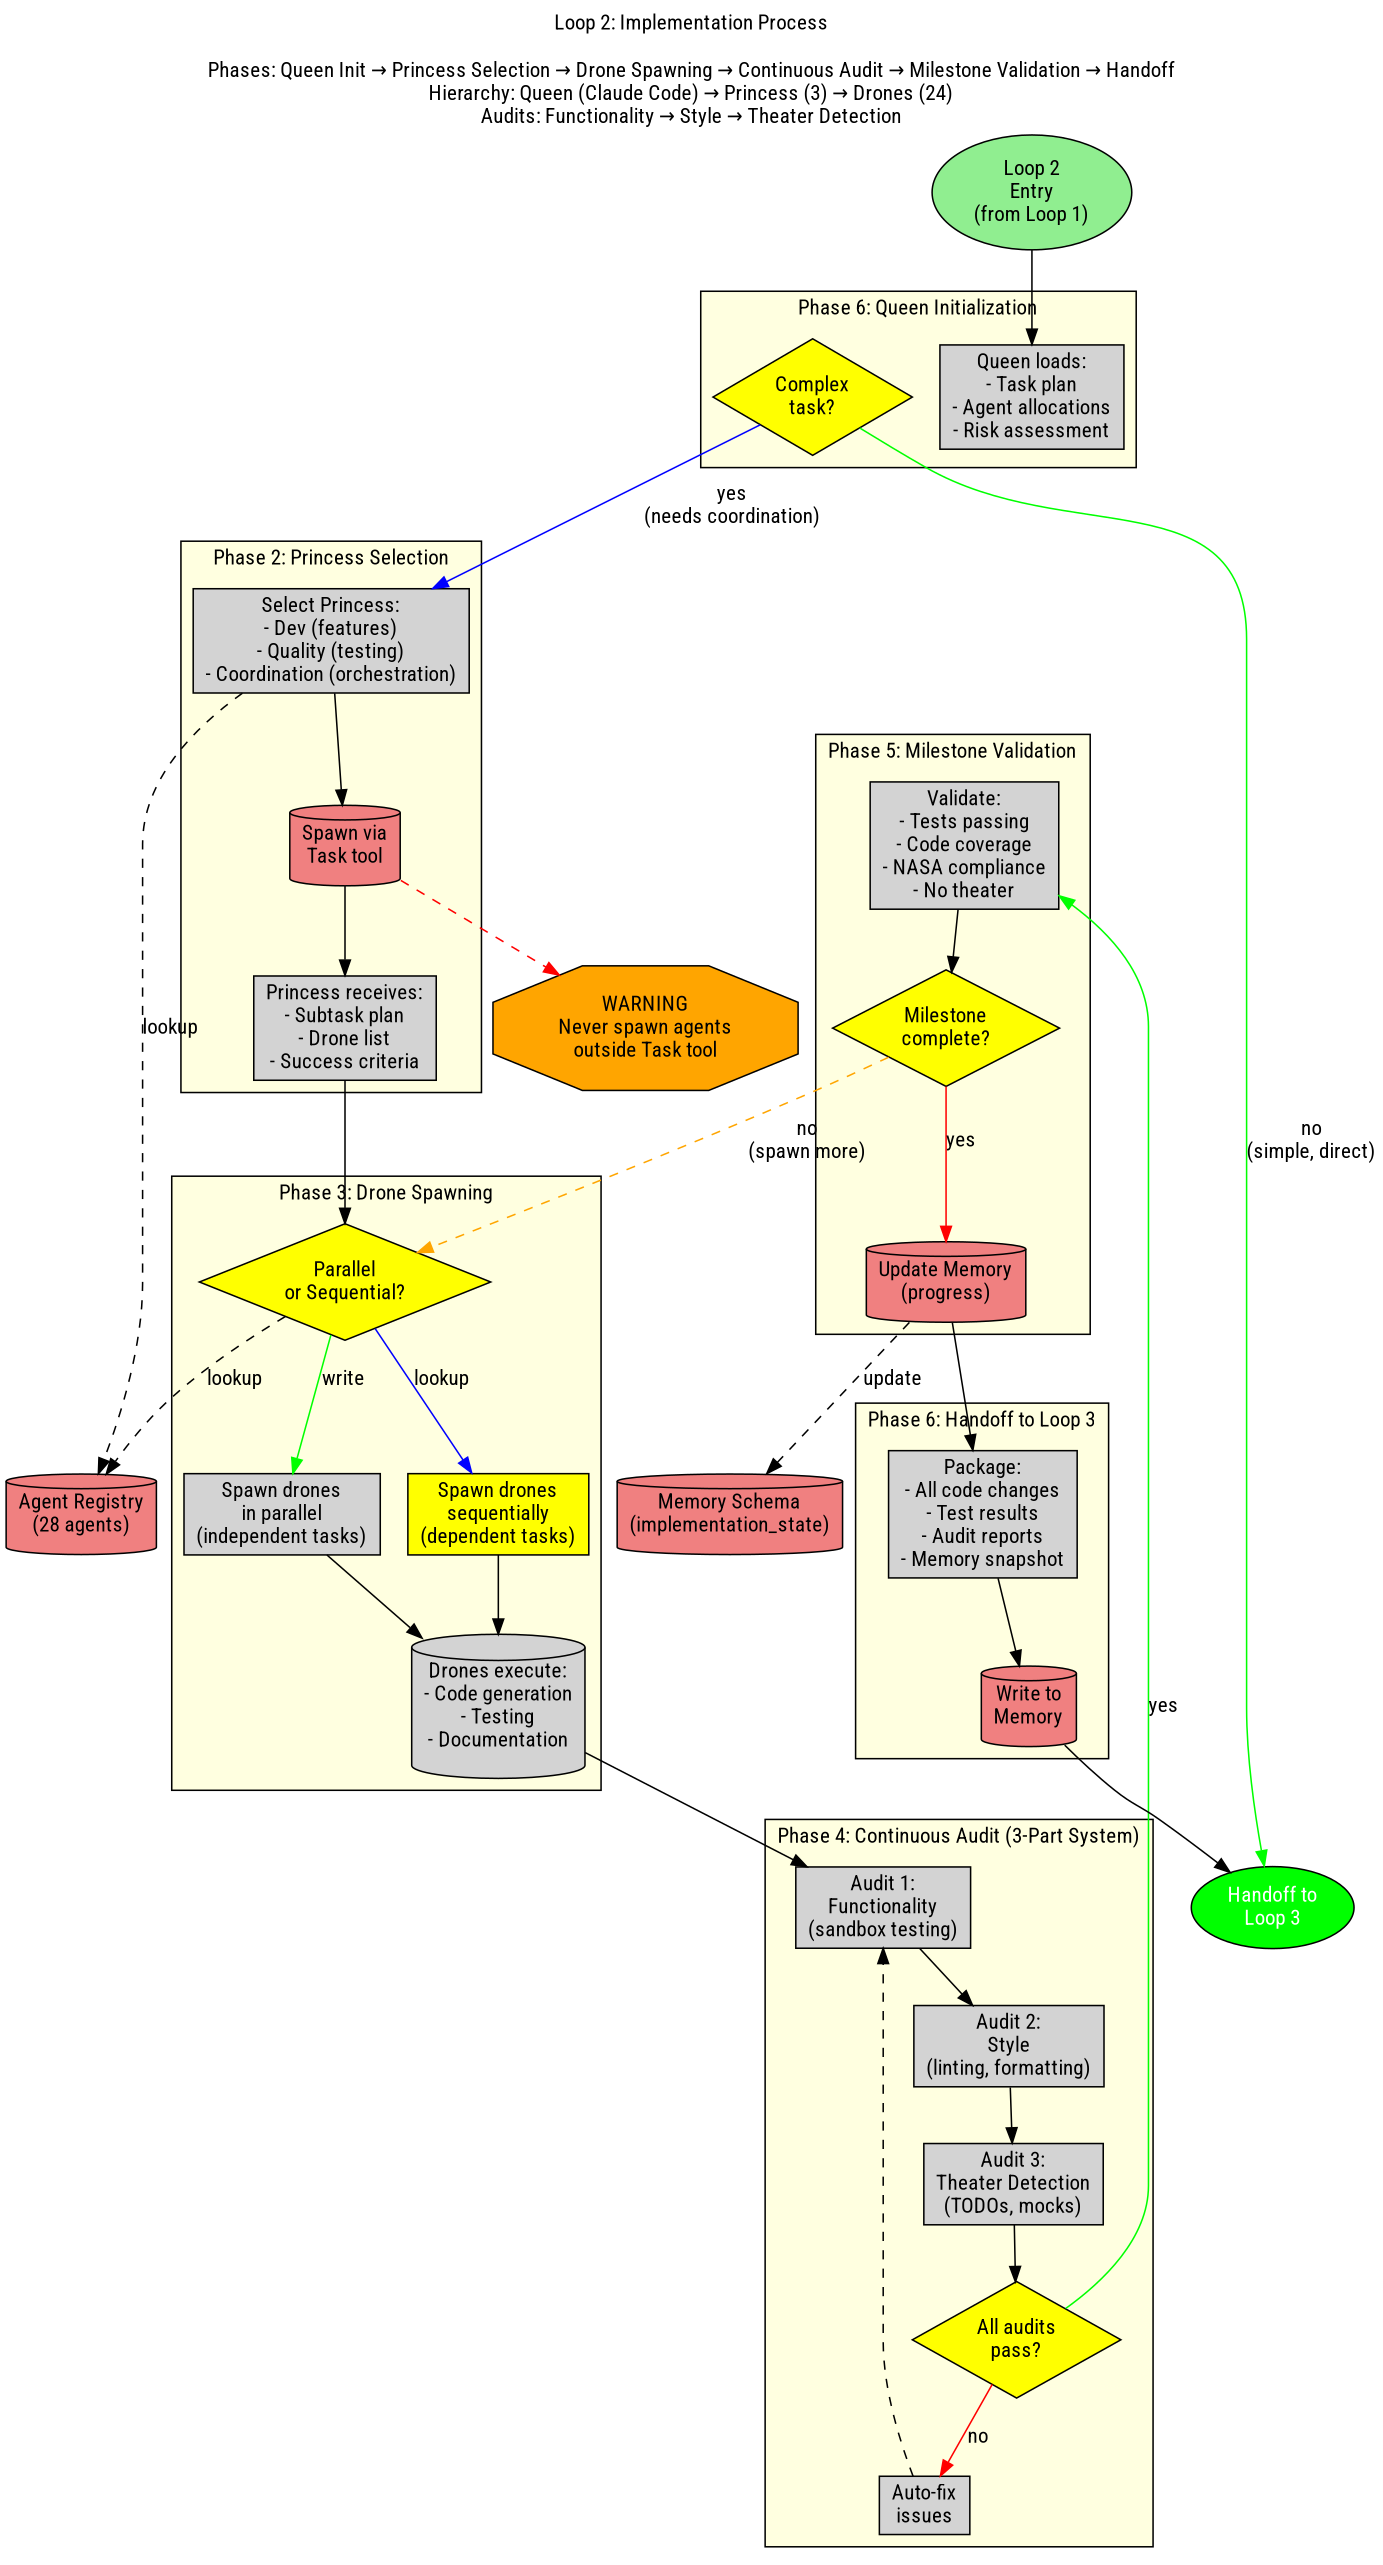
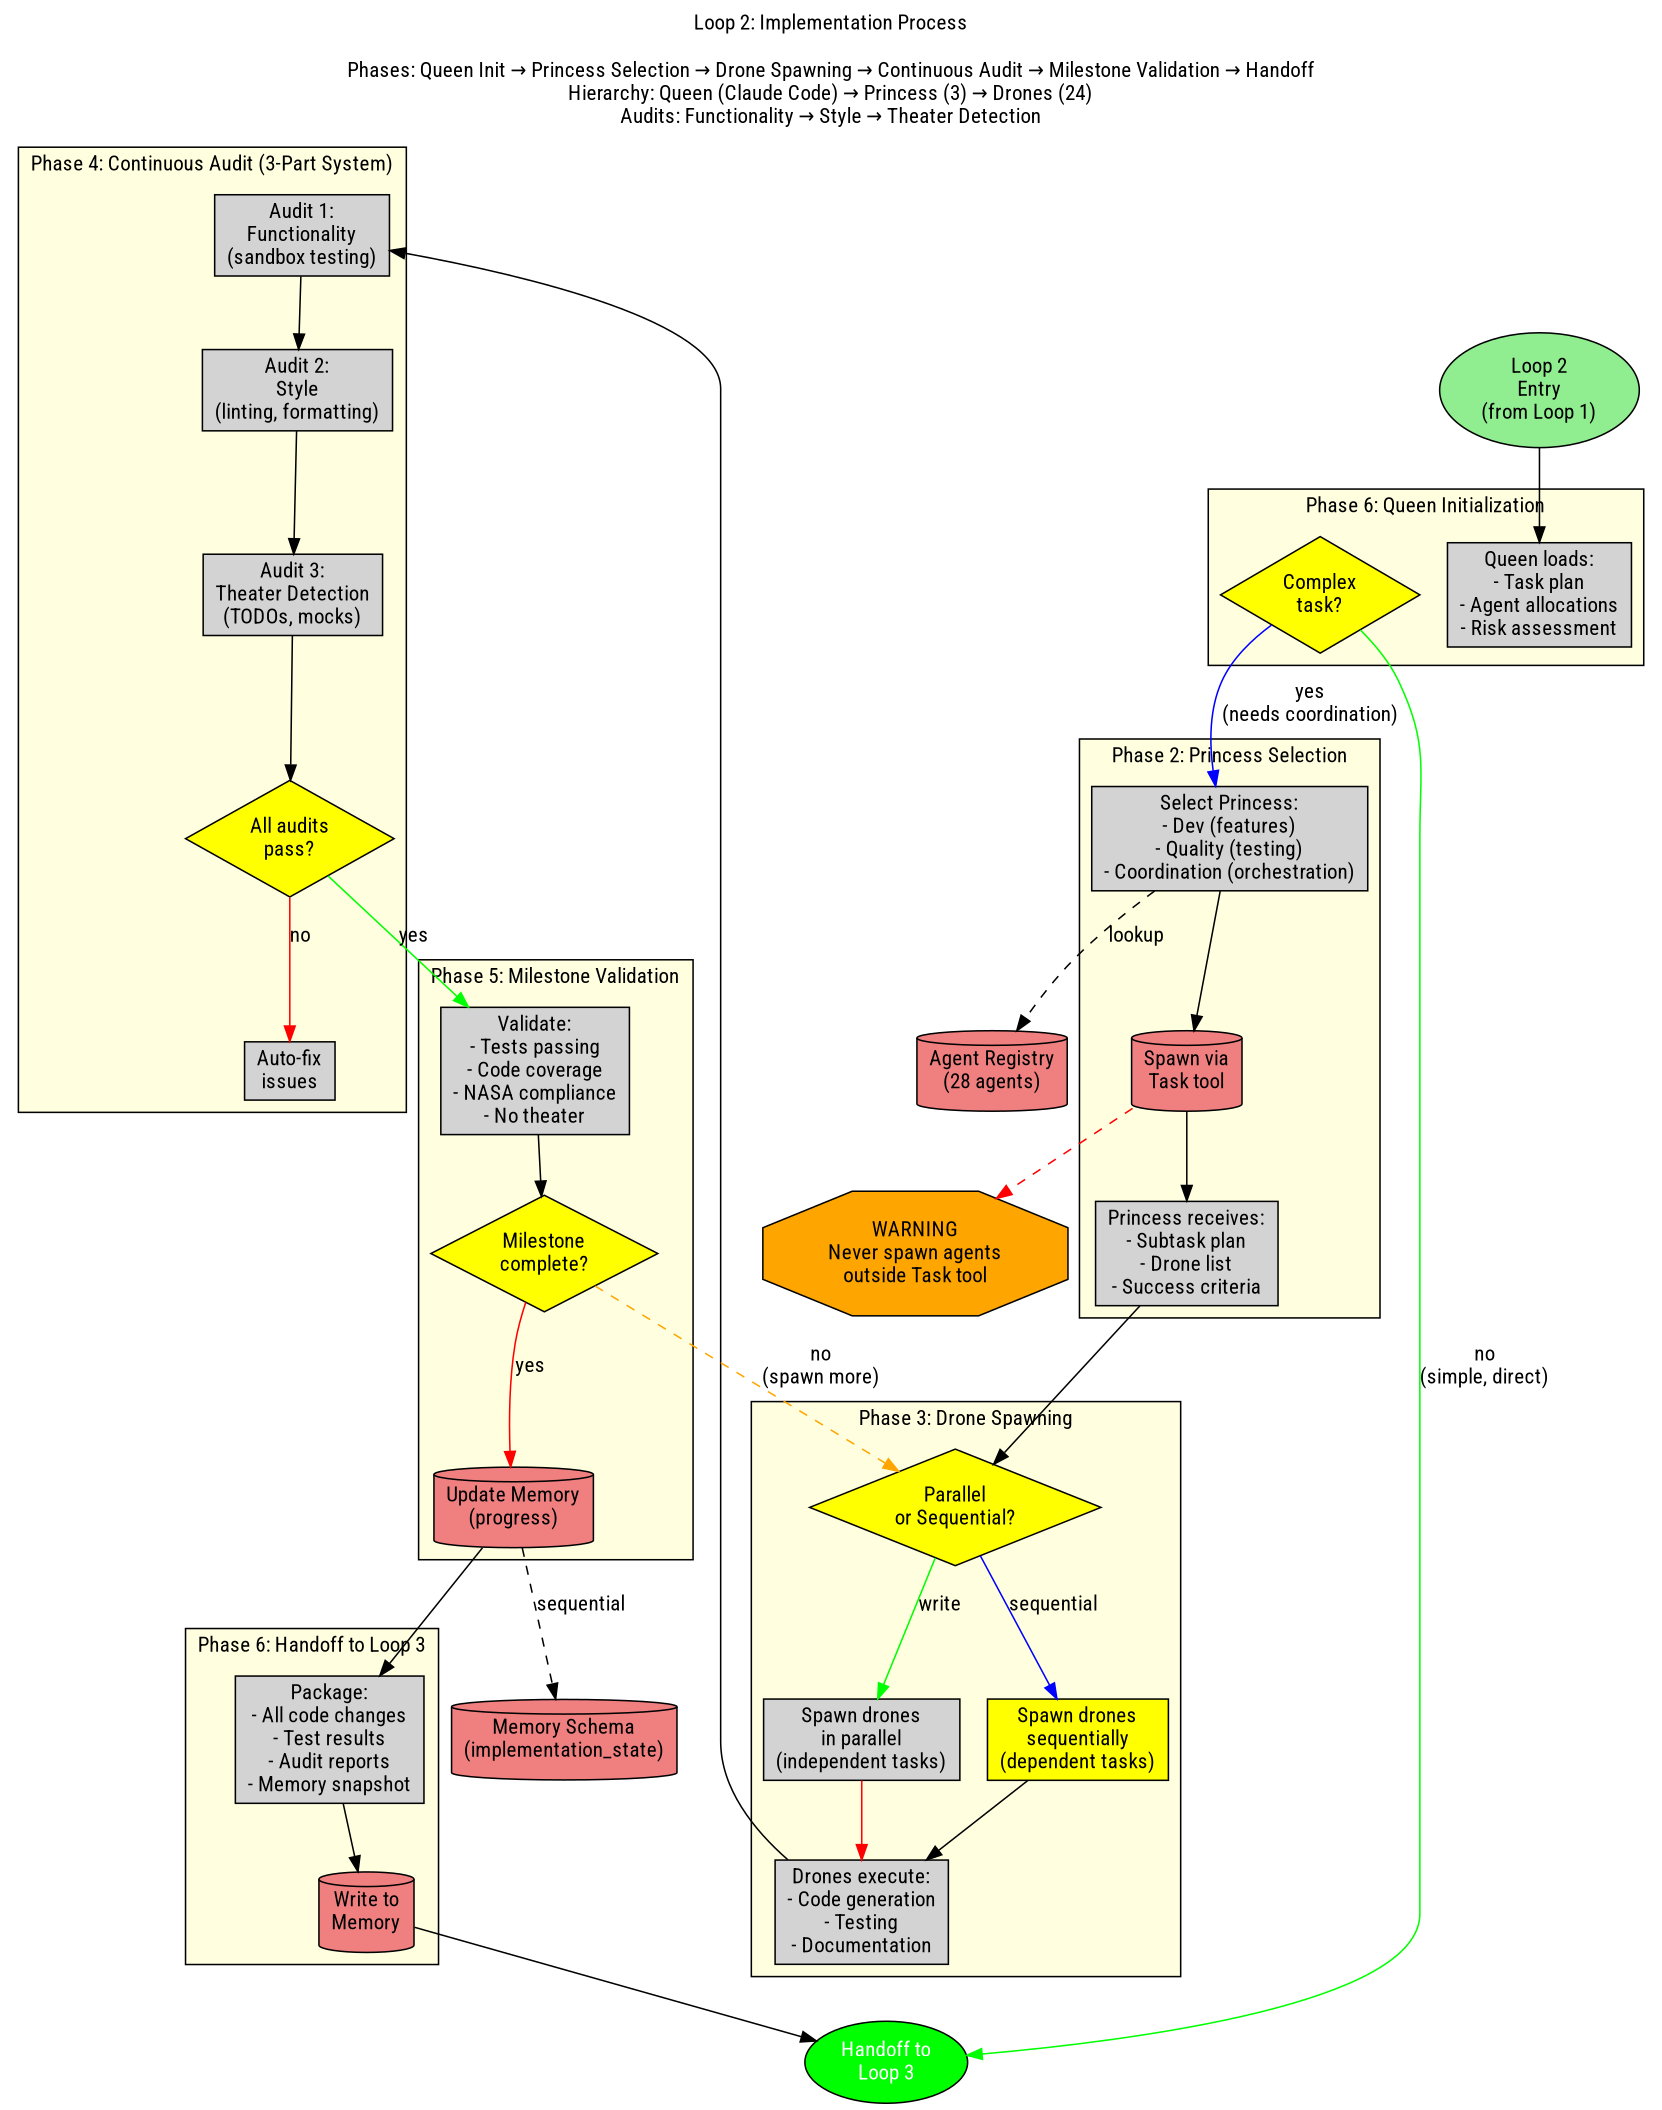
edge "Parallel or Sequential?" -> "Spawn drones sequentially (dependent tasks)": label "lookup" -> "sequential"
edge "Update Memory (progress)" -> "Memory Schema (implementation_state)": label "update" -> "sequential"
edge "Parallel or Sequential?" -> "Agent Registry (28 agents)": removed, label "lookup"
edge "Spawn drones in parallel (independent tasks)" -> "Drones execute: - Code generation - Testing - Documentation": color black -> red
node "Drones execute: - Code generation - Testing - Documentation": shape cylinder -> box
edge "Auto-fix issues" -> "Audit 1: Functionality (sandbox testing)": removed
